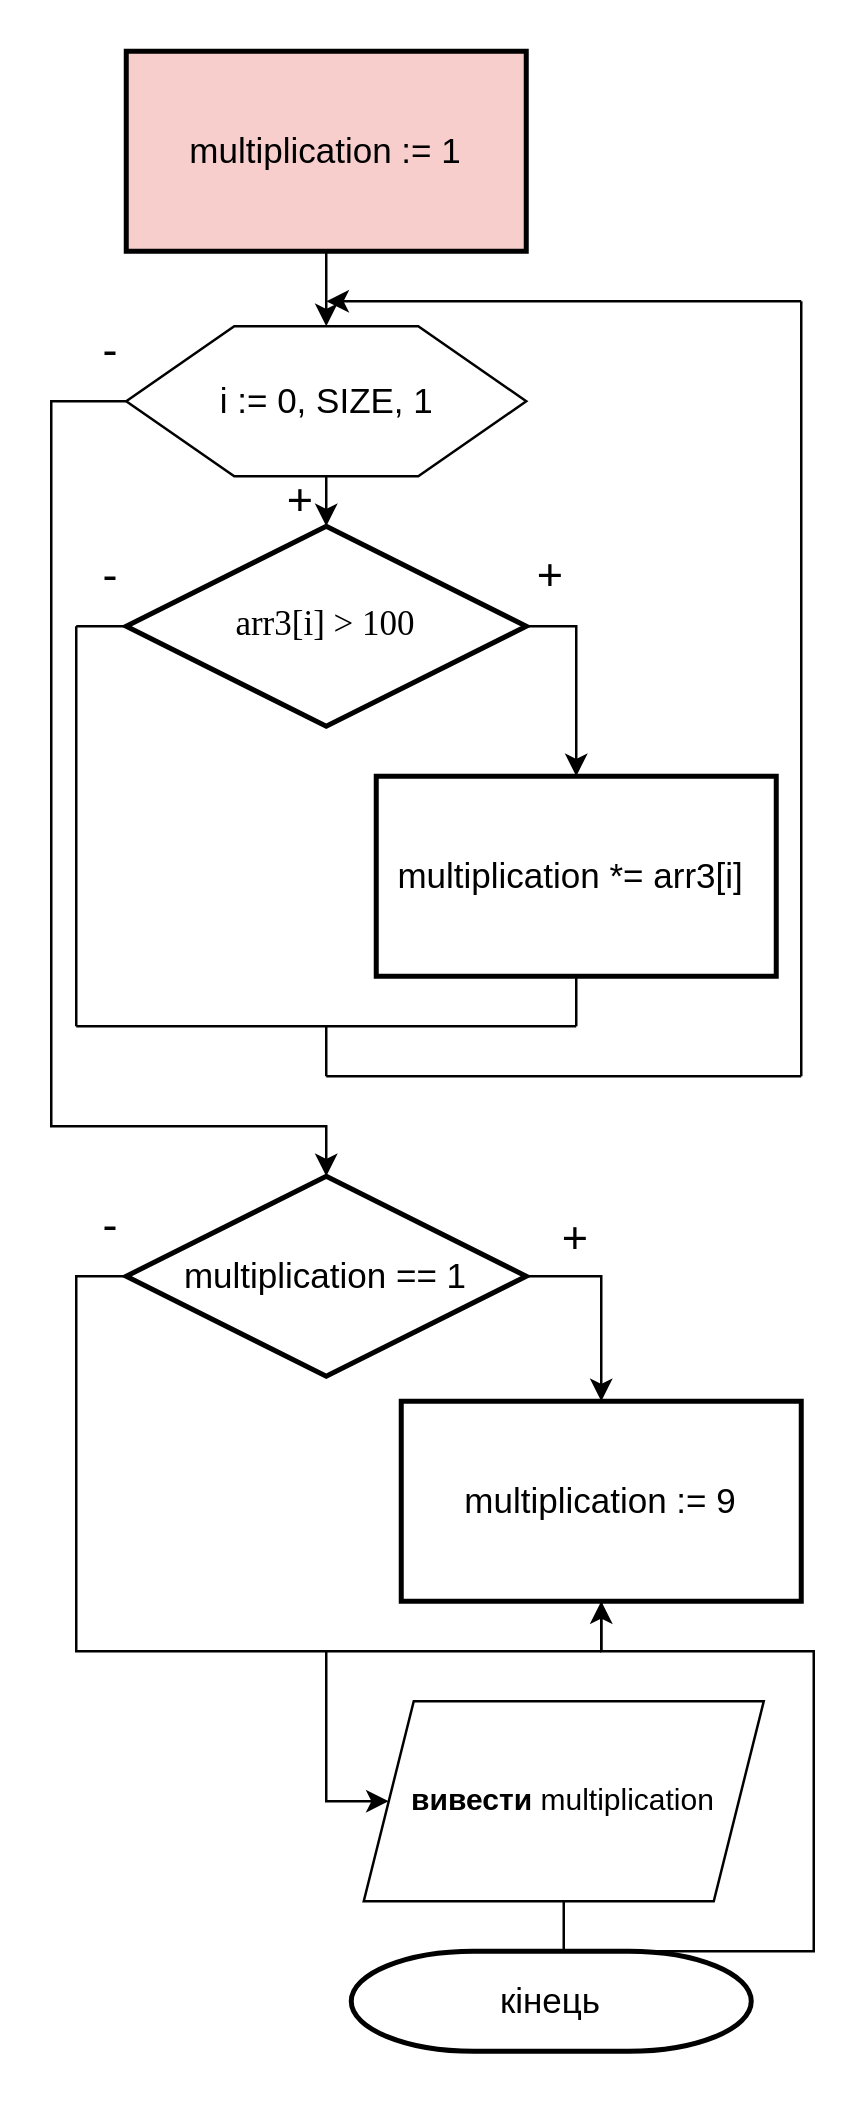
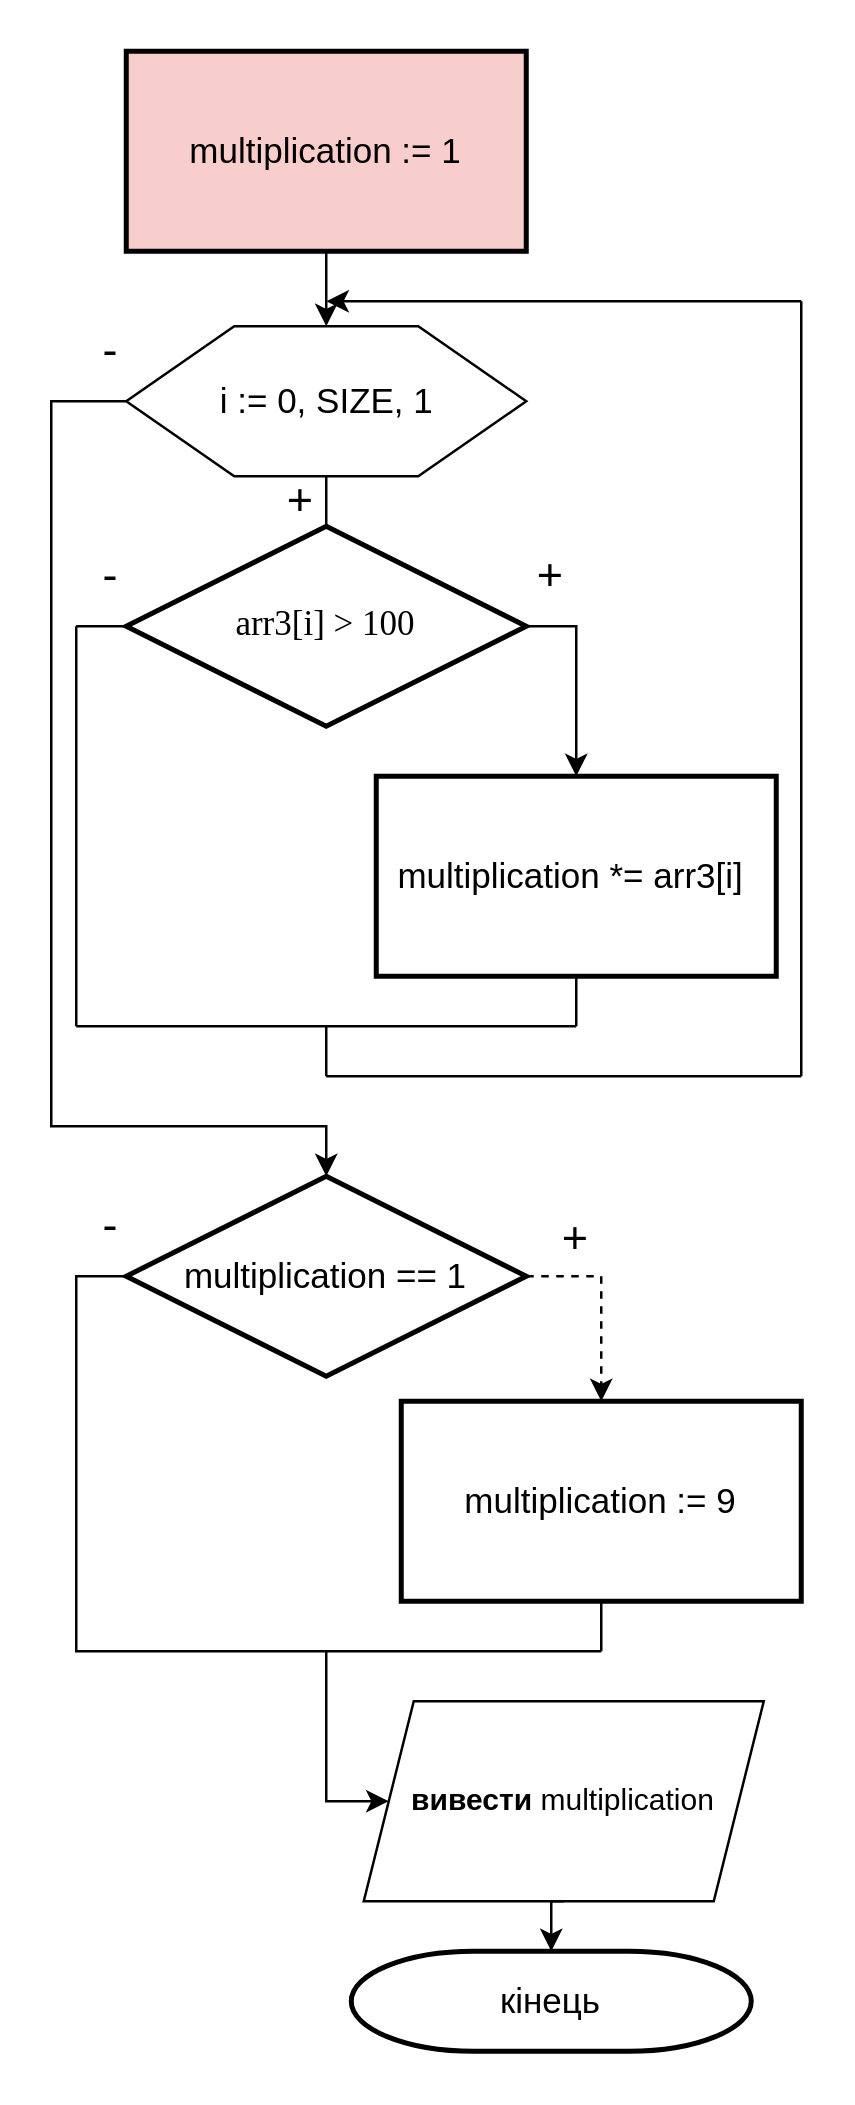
edge "i := 0, SIZE, 1" -> "arr3[i] > 100": arrowhead classic -> none
edge "multiplication == 1" -> "multiplication := 9": style solid -> dashed
edge "вивести multiplication" -> "multiplication := 9": now "вивести multiplication" -> "кінець"
